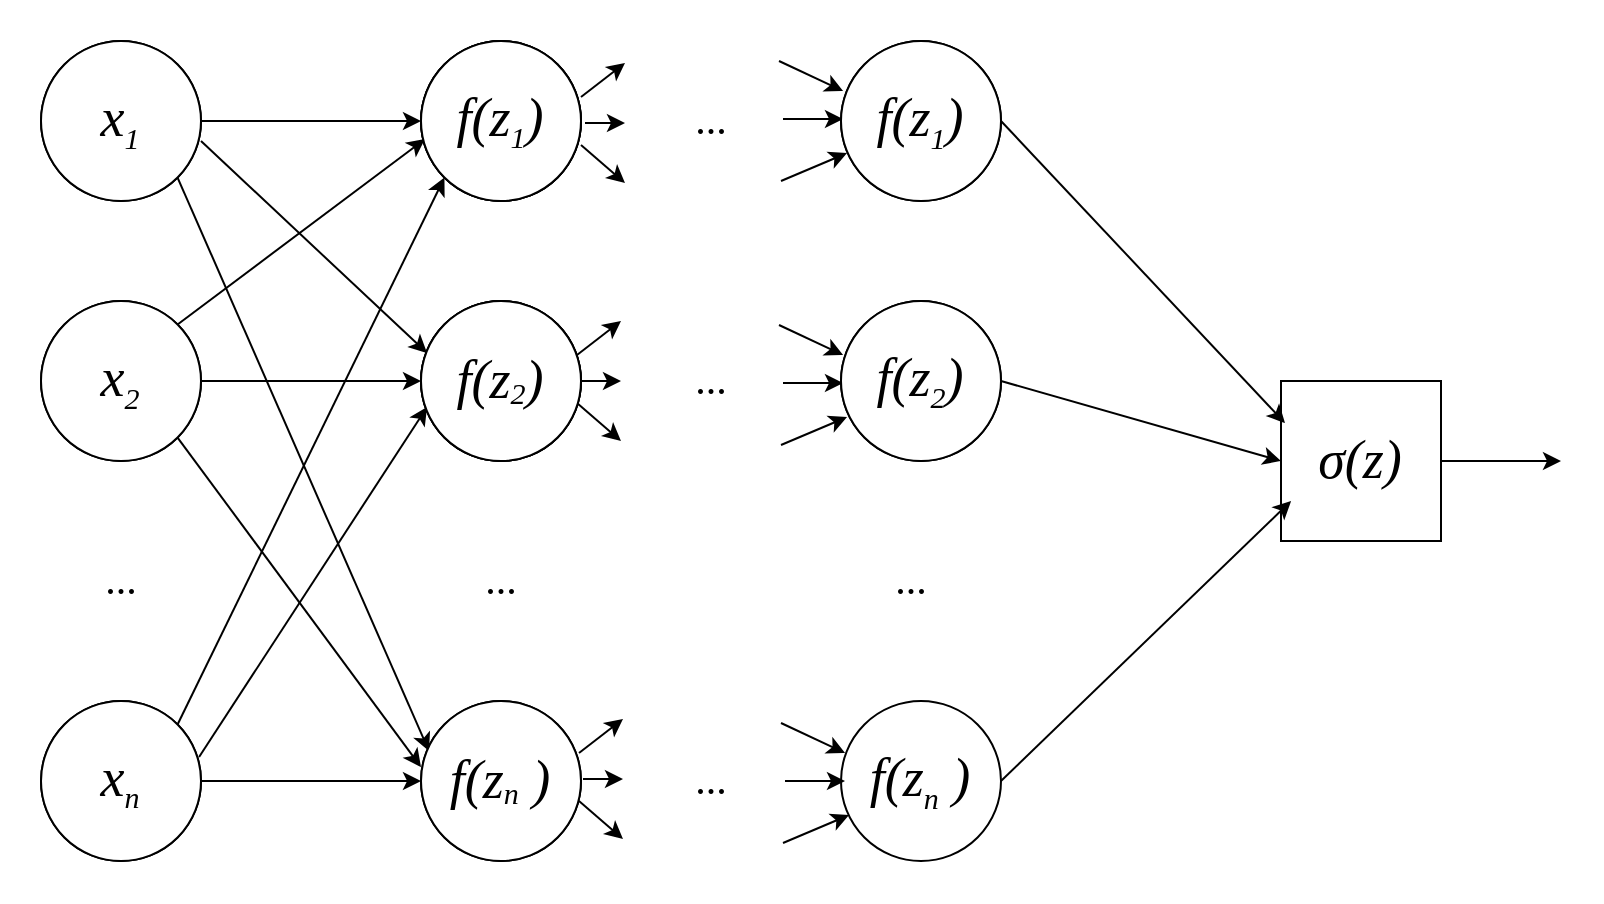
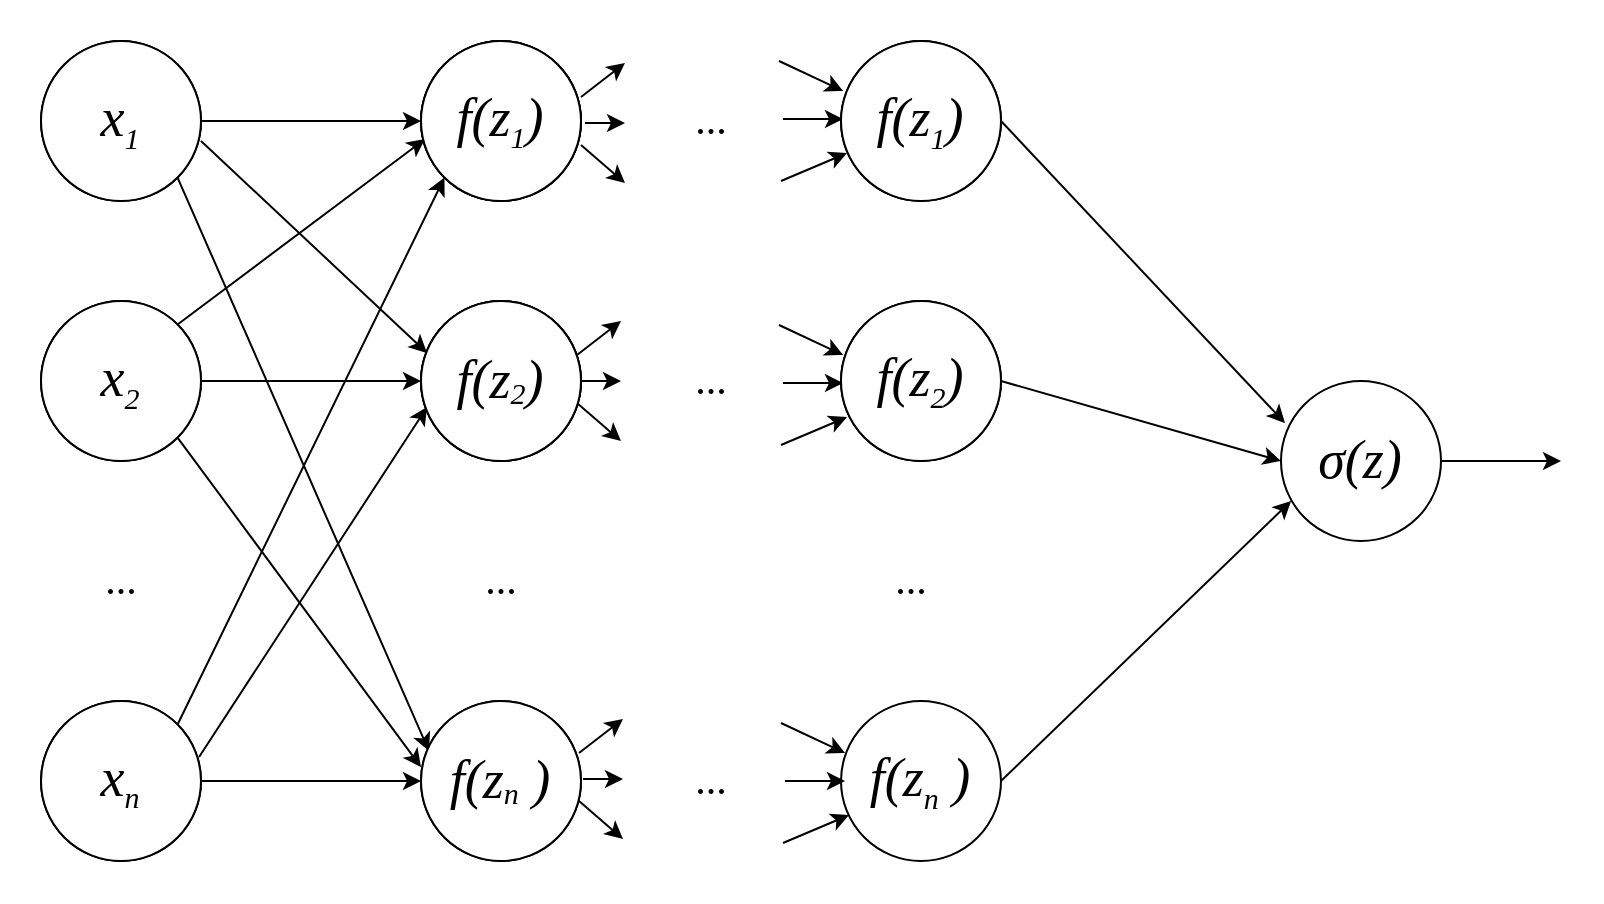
node "σ(z)": shape rectangle -> ellipse
